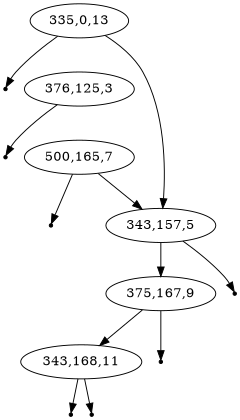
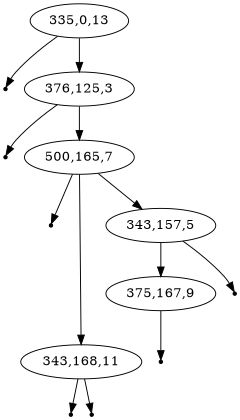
edge "335,0,13" -> "343,157,5": now "335,0,13" -> "376,125,3"
edge "376,125,3" -> "500,165,7": added
edge "375,167,9" -> "343,168,11": now "500,165,7" -> "343,168,11"
